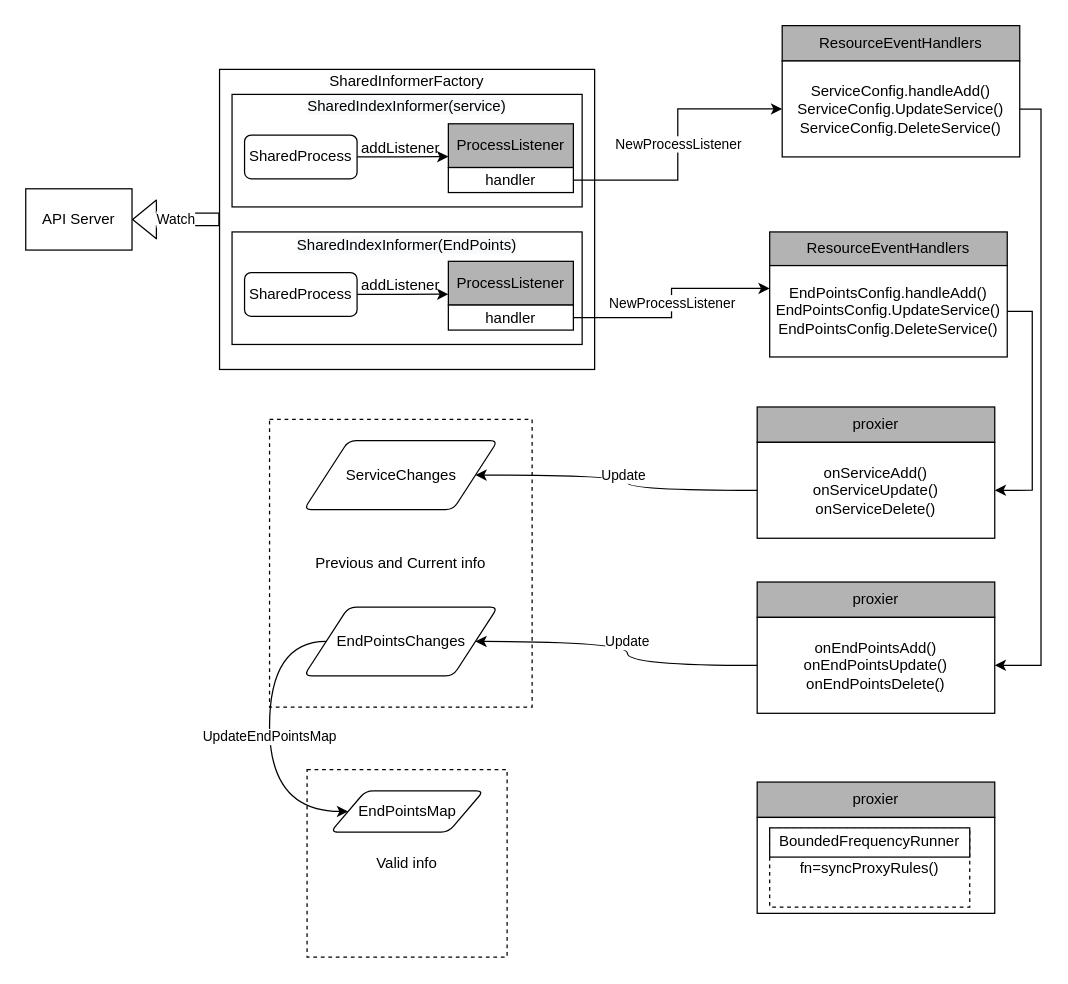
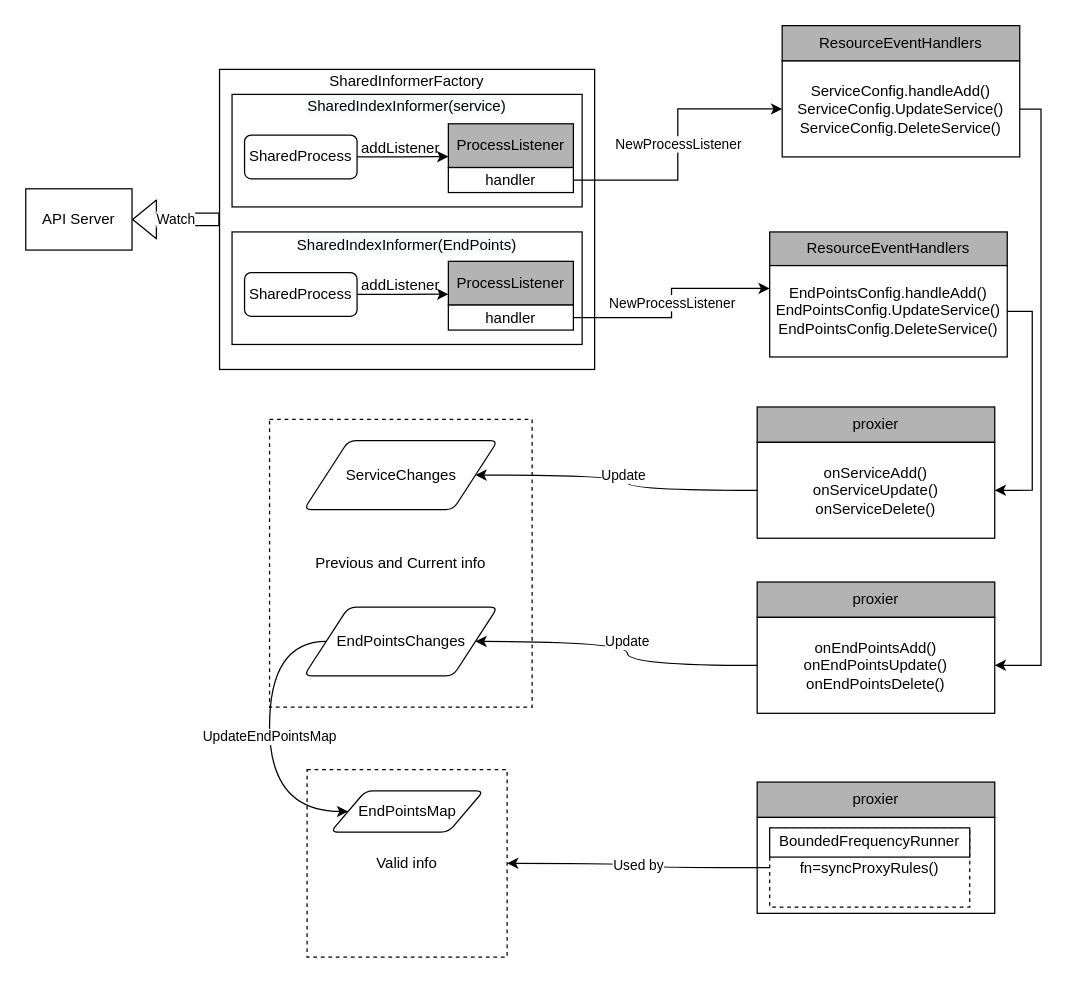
edge "fn=syncProxyRules()" -> "Valid info": added, label "Used by"
